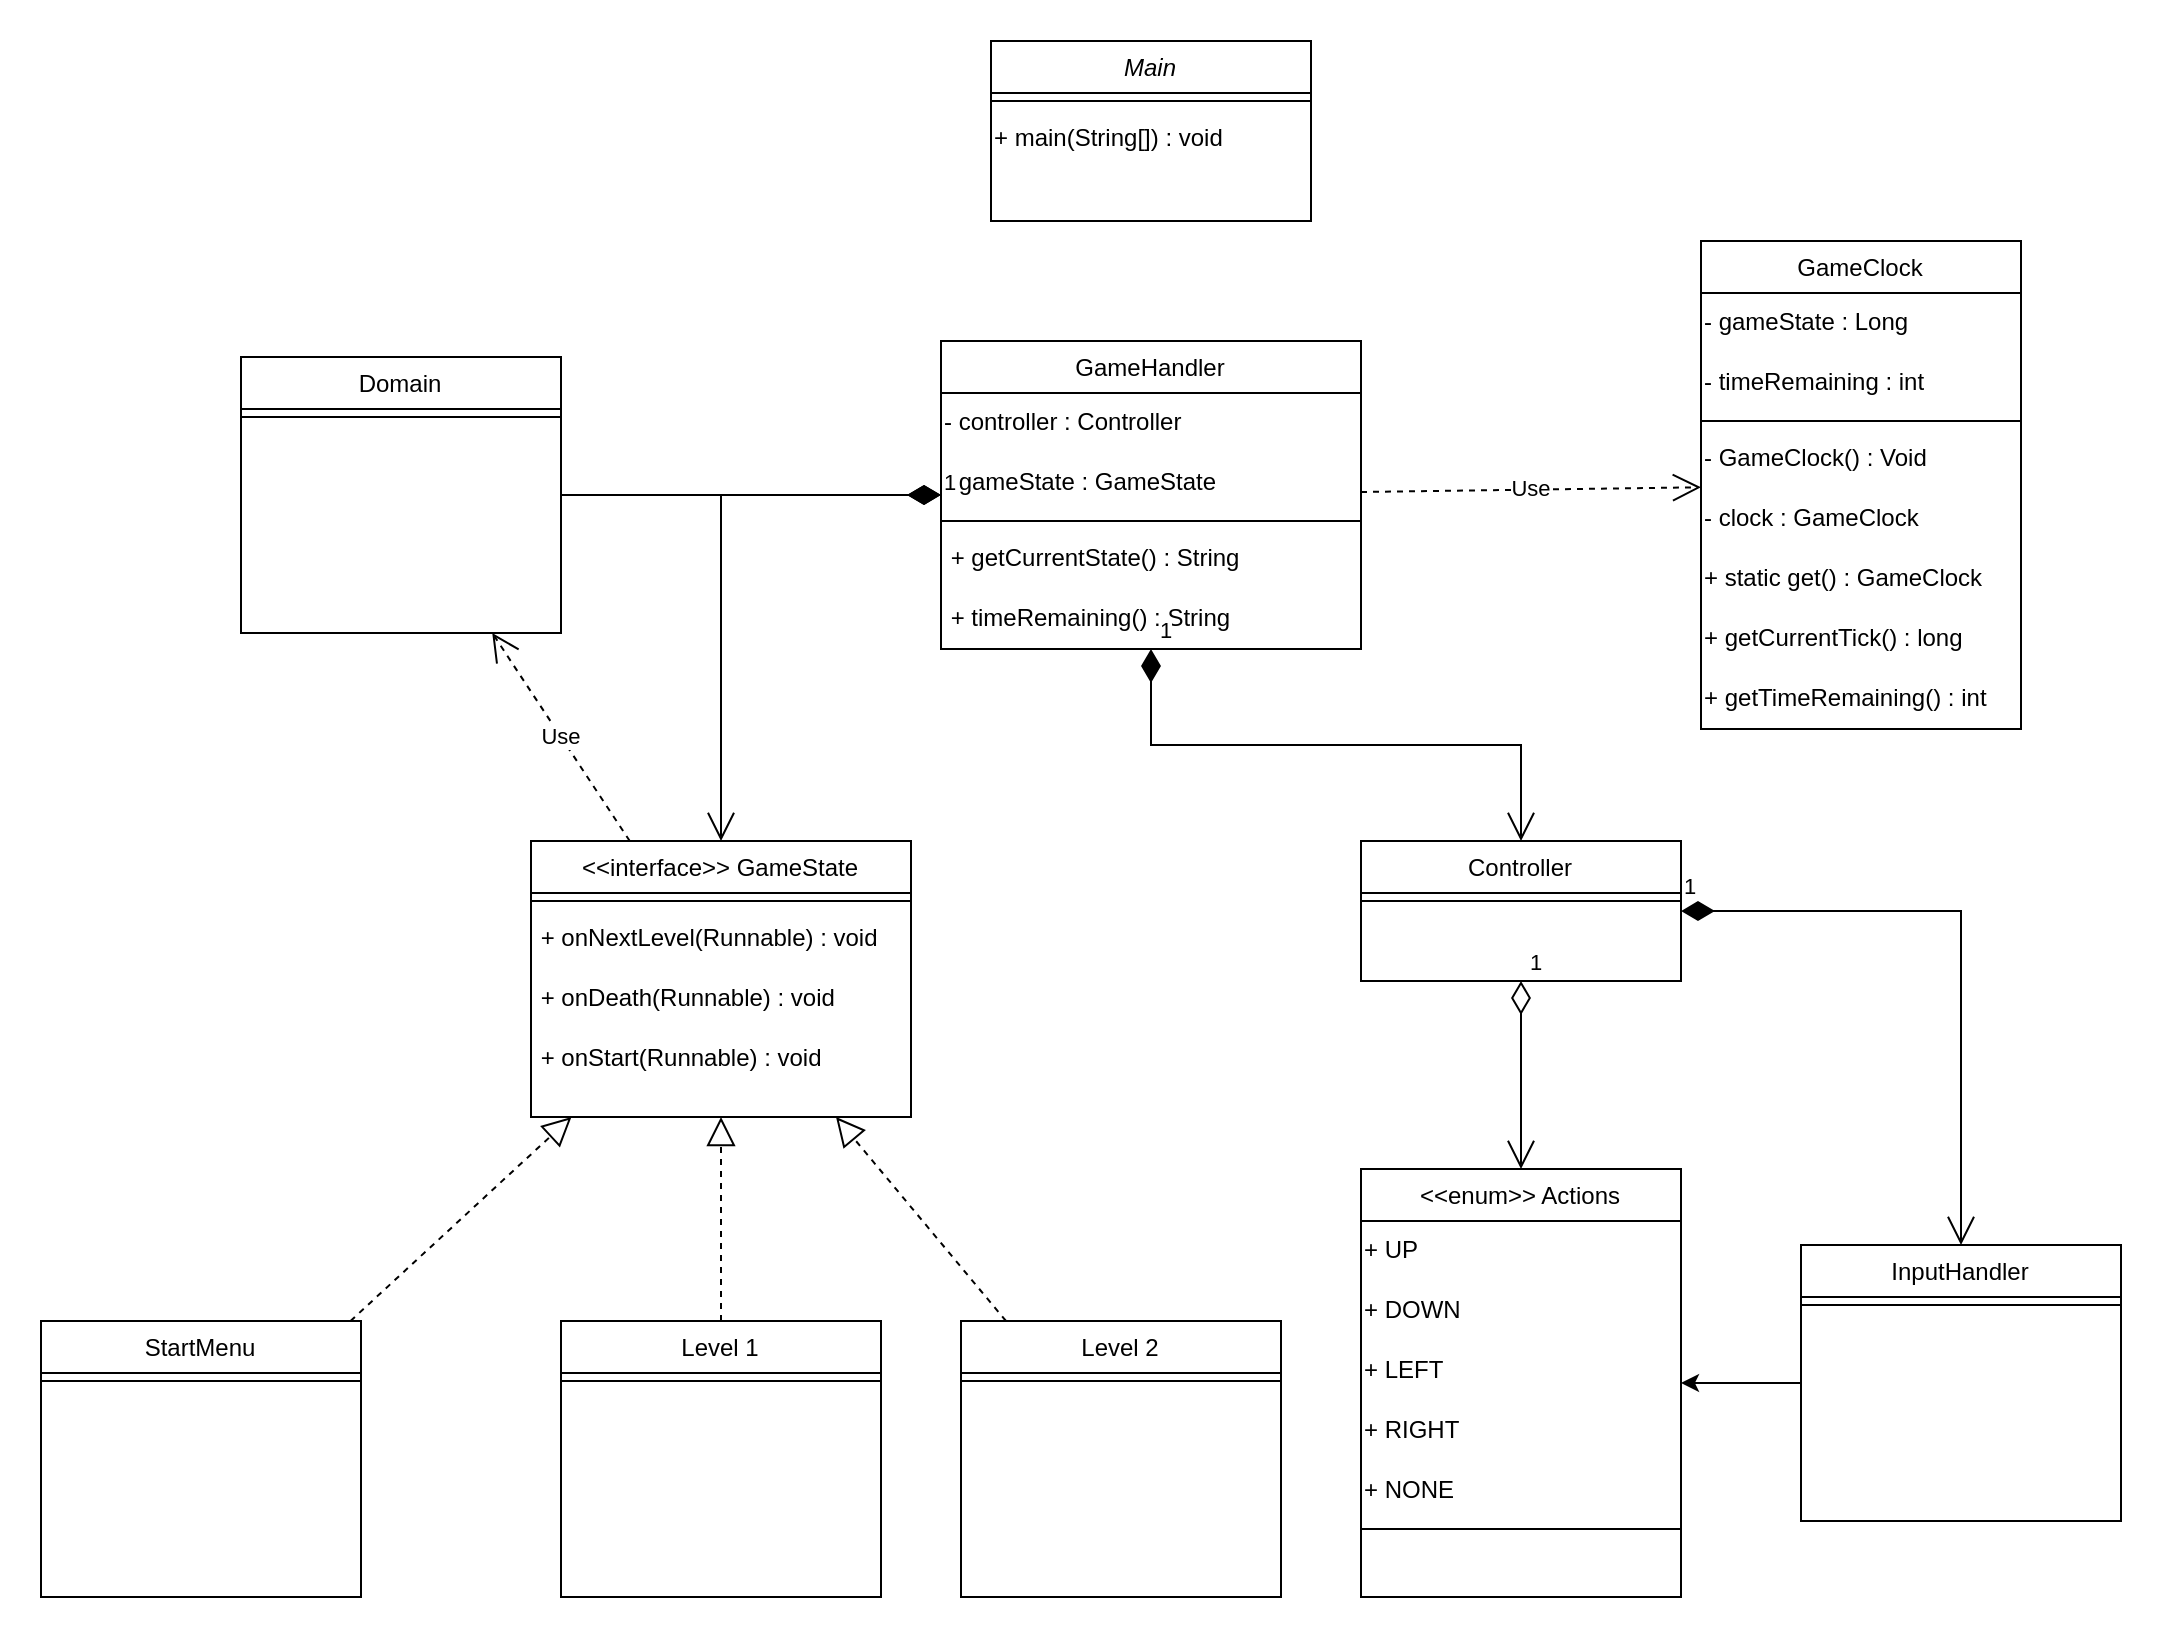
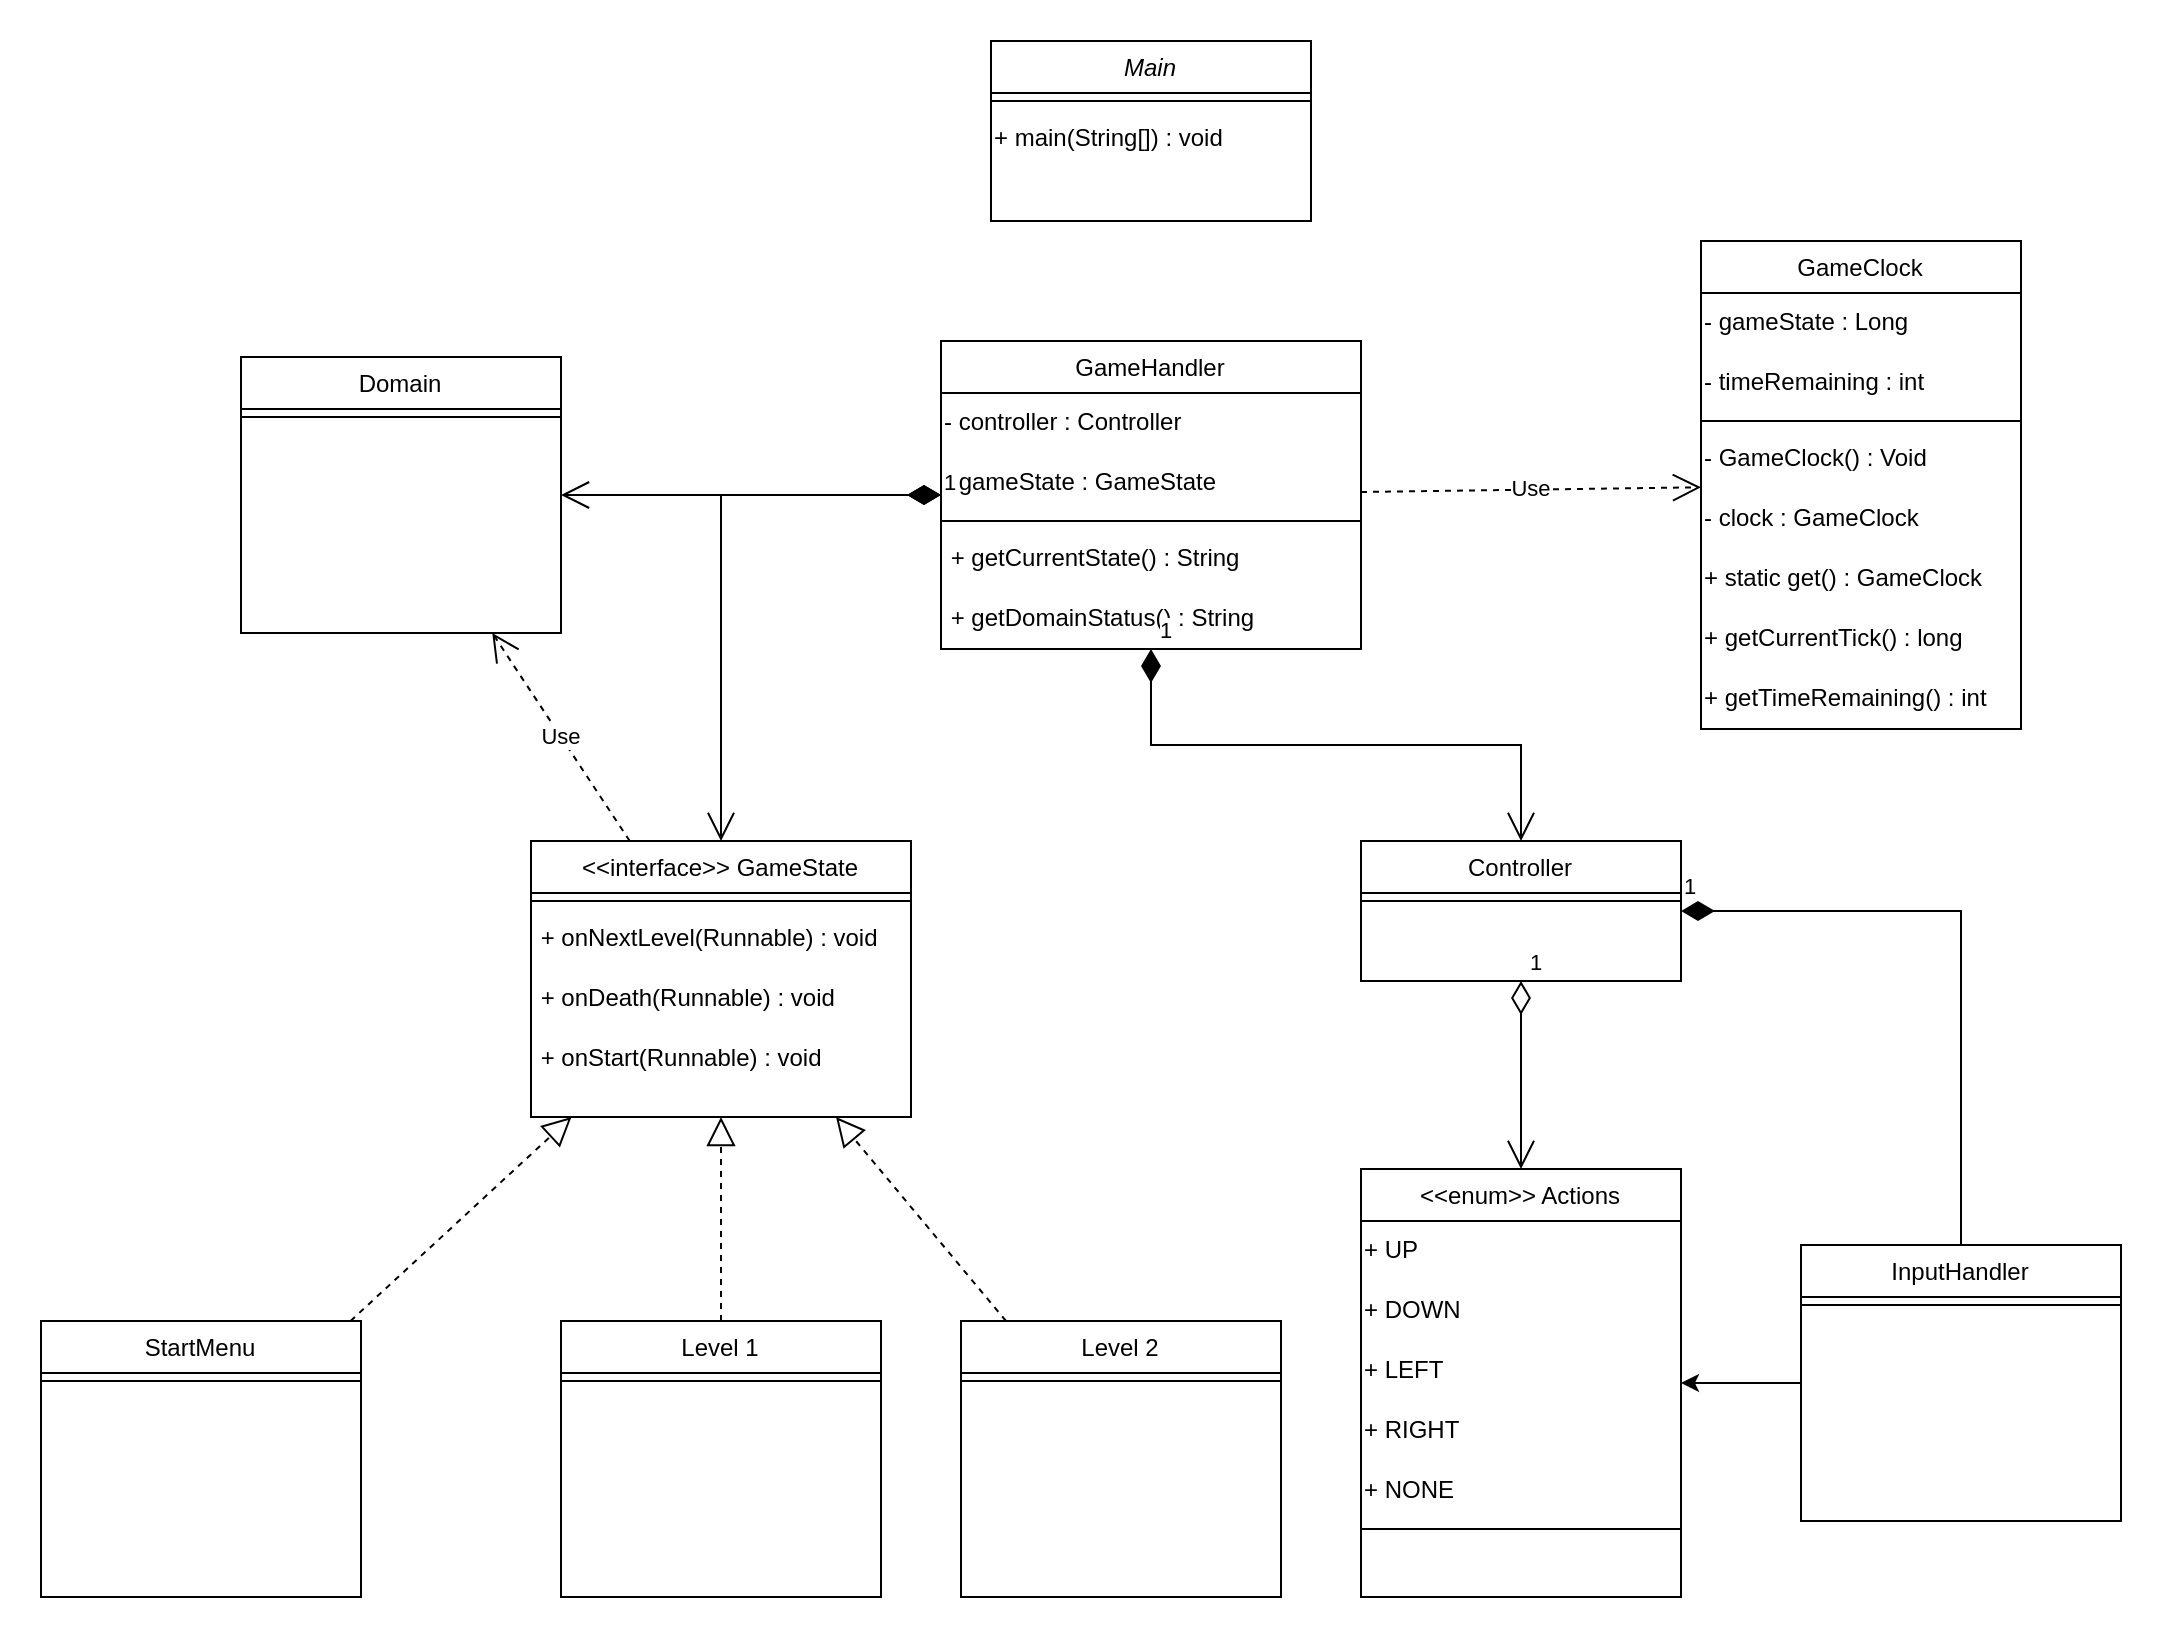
edge "Domain" -> "GameHandler": arrowhead none -> open
node "+ timeRemaining() : String": label "+ timeRemaining() : String" -> "+ getDomainStatus() : String"
edge "Controller" -- "InputHandler": arrowhead open -> none
